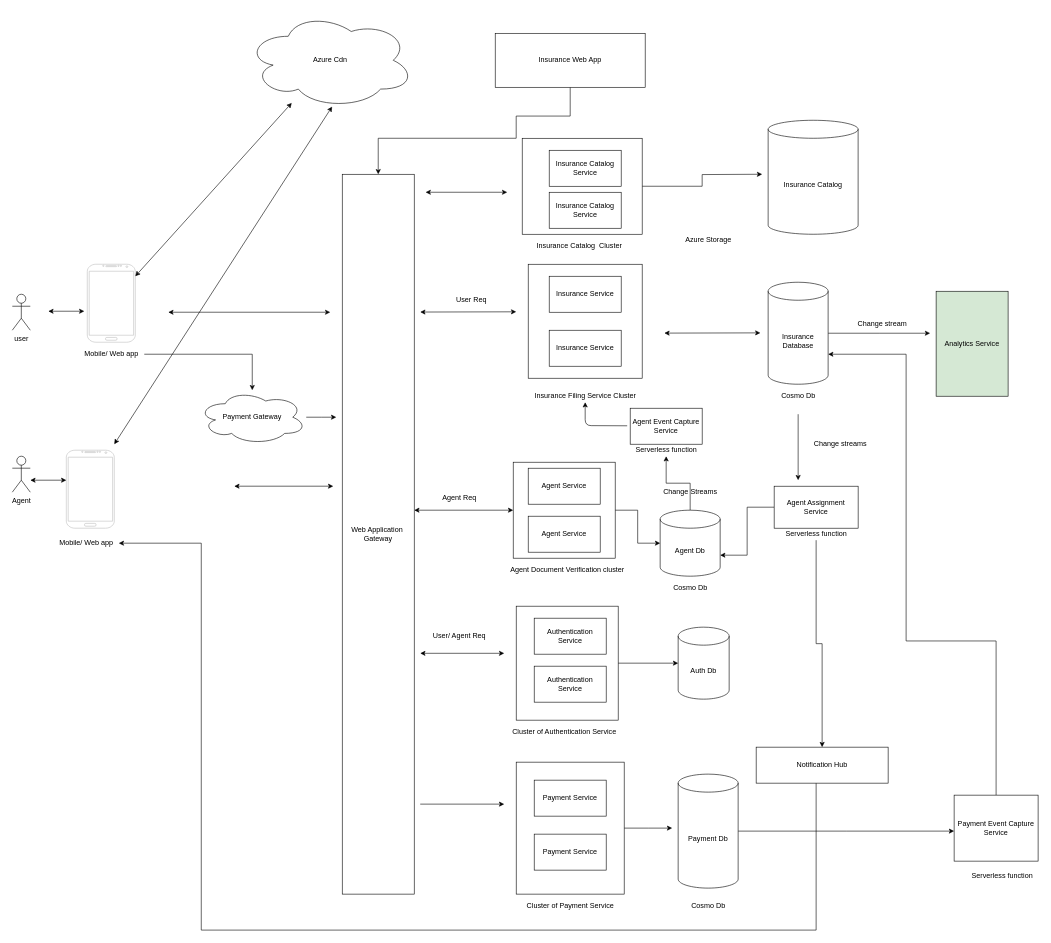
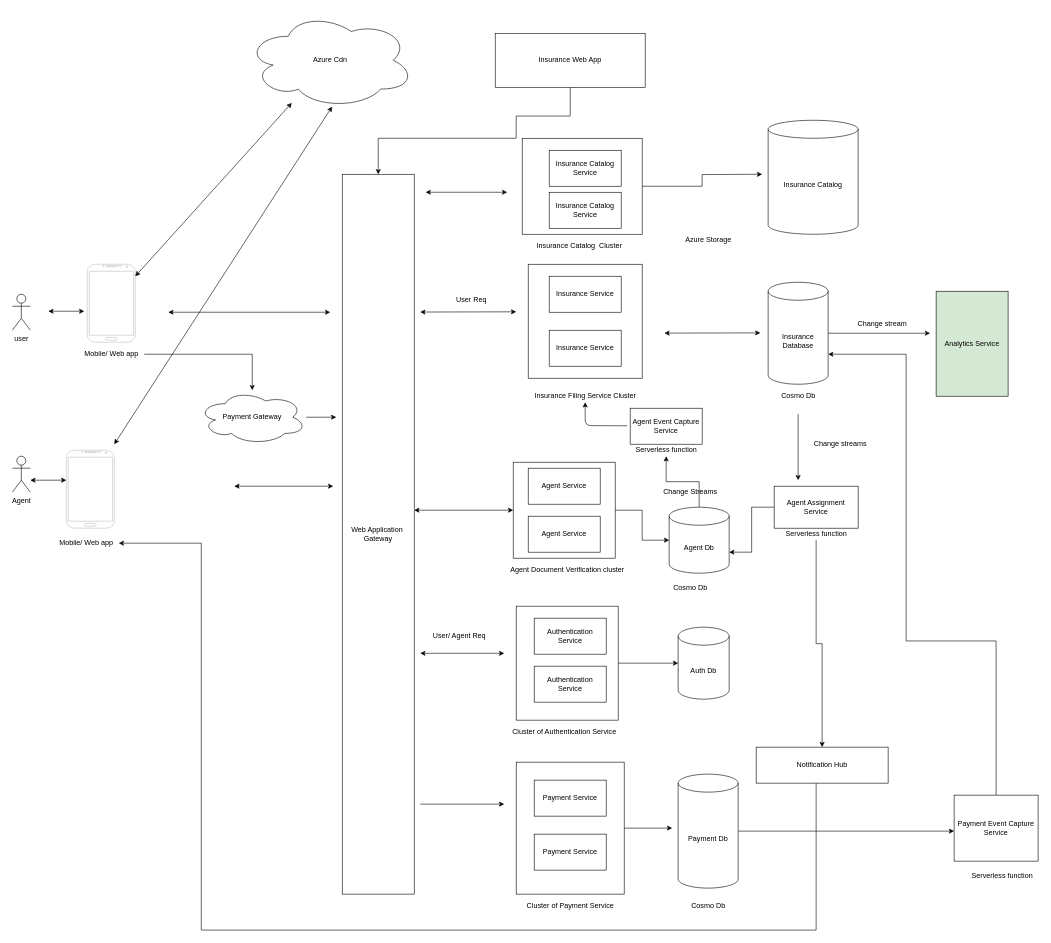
node "Agent Req": removed
node "Agent Db": moved (690, 543) -> (699, 540)
